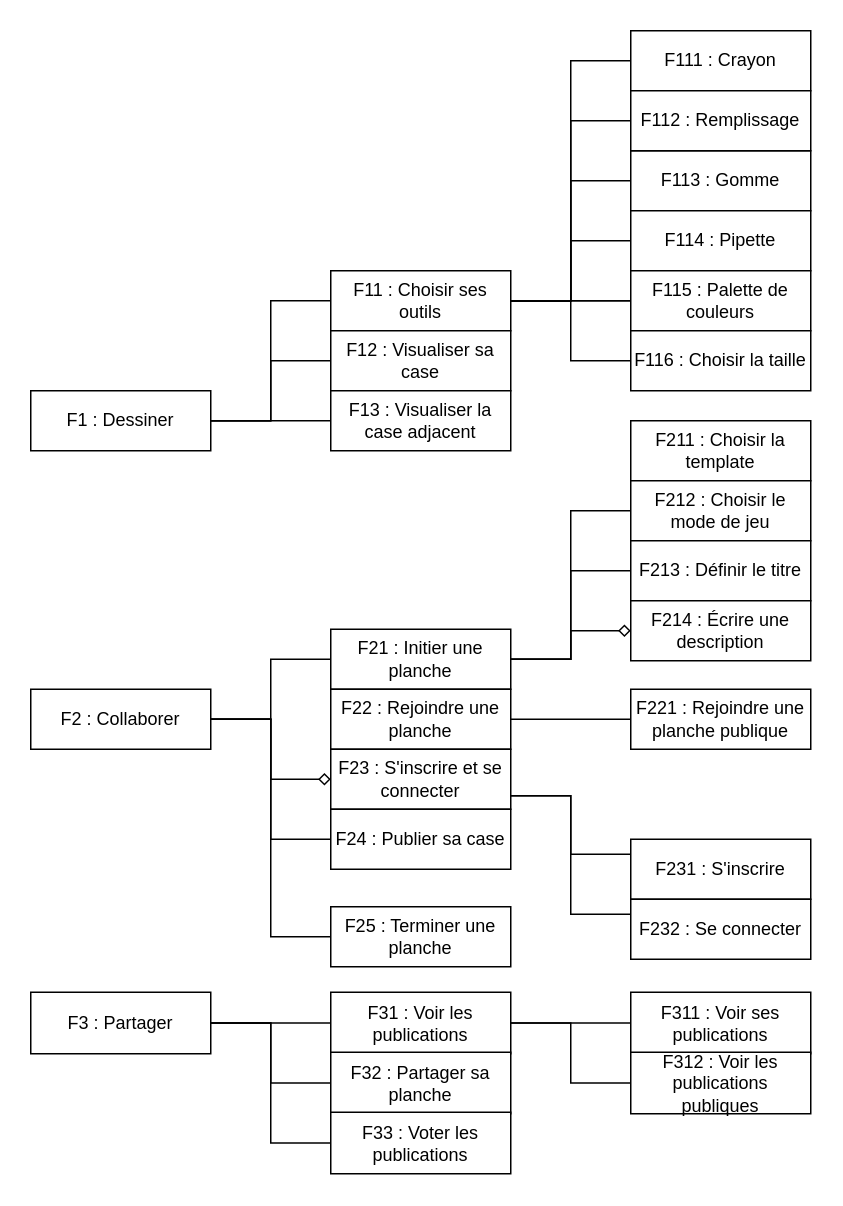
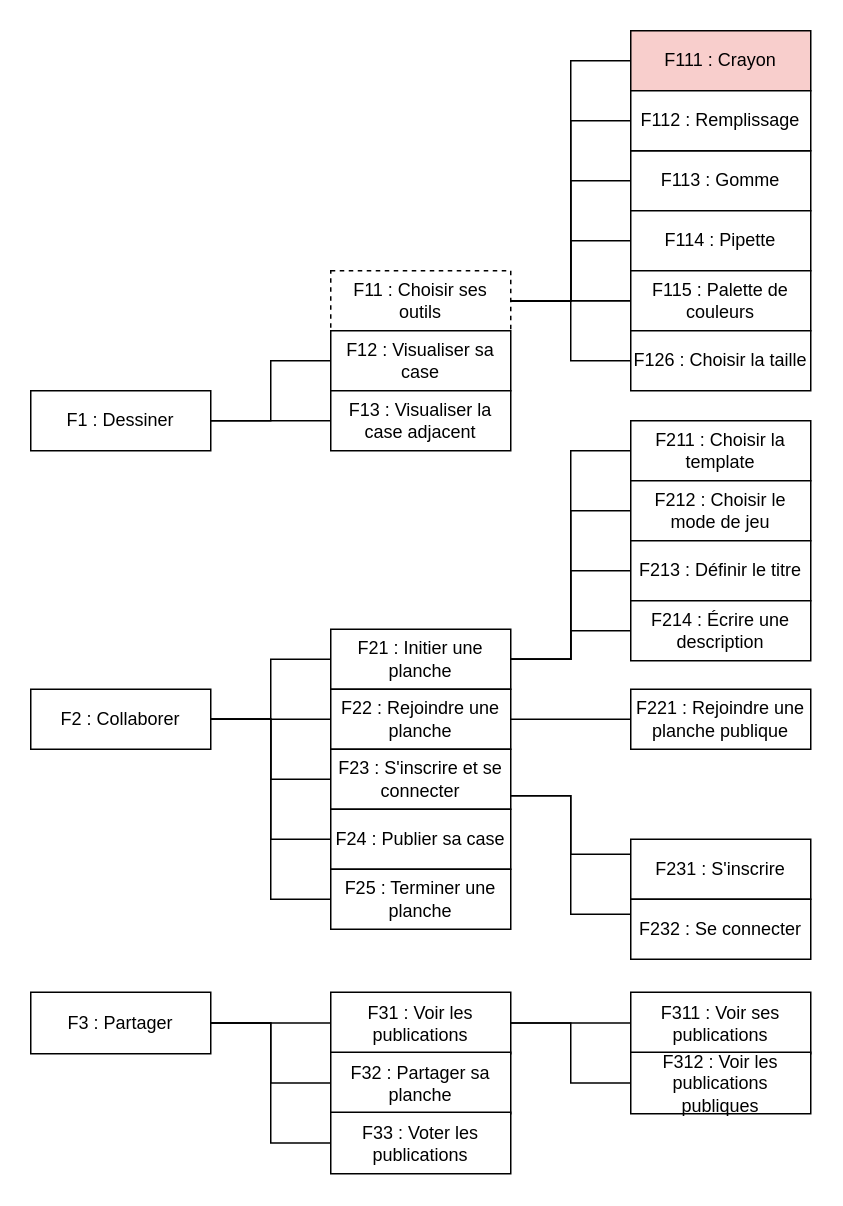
node "F111 : Crayon": fillcolor #ffffff -> #f8cecc
edge "F11 : Choisir ses outils" -- "F1 : Dessiner": removed
node "F11 : Choisir ses outils": style solid -> dashed
node "F116 : Choisir la taille": label "F116 : Choisir la taille" -> "F126 : Choisir la taille"
edge "F211 : Choisir la template" -- "F21 : Initier une planche": added
edge "F21 : Initier une planche" -> "F214 : Écrire une description": arrowhead diamond -> none
edge "F2 : Collaborer" -- "F22 : Rejoindre une planche": added
edge "F2 : Collaborer" -> "F23 : S'inscrire et se connecter": arrowhead diamond -> none
node "F25 : Terminer une planche": moved (421, 937) -> (421, 899)
